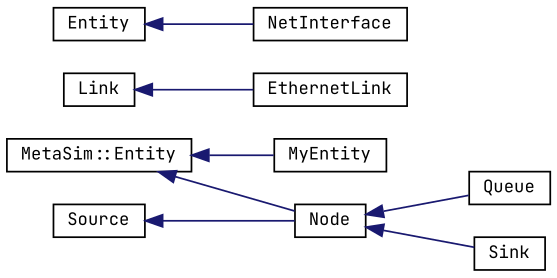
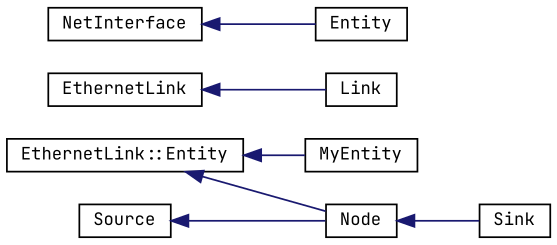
edge "NetInterface" -> "Entity": reversed
edge "EthernetLink" -> "Link": reversed
node "MetaSim::Entity": label "MetaSim::Entity" -> "EthernetLink::Entity"
node "Queue": removed
